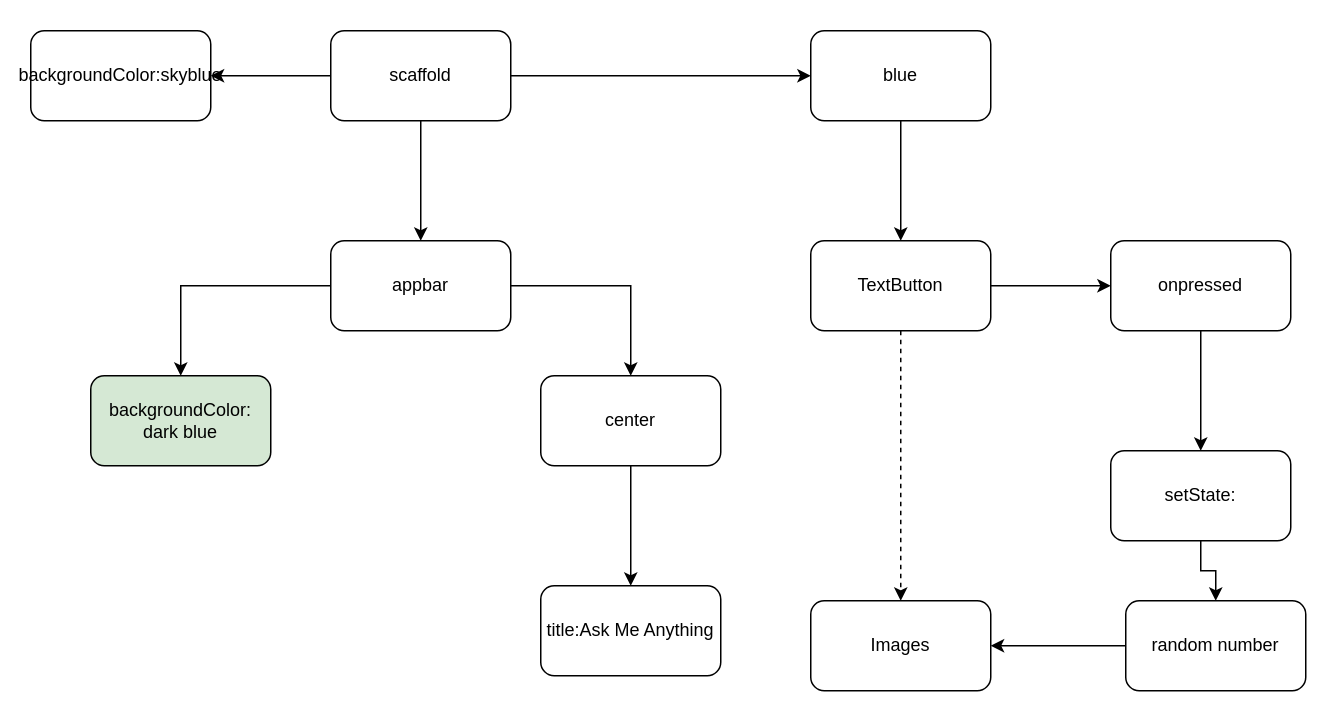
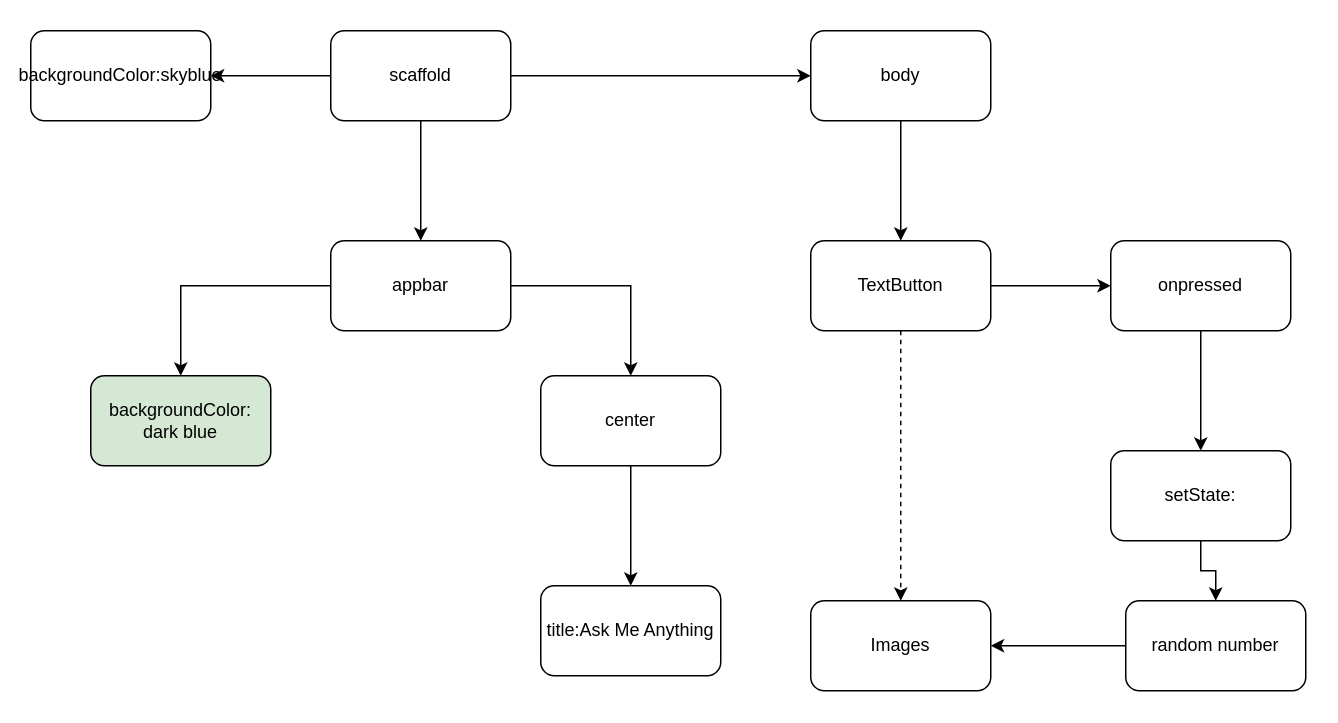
node "blue": label "blue" -> "body"
